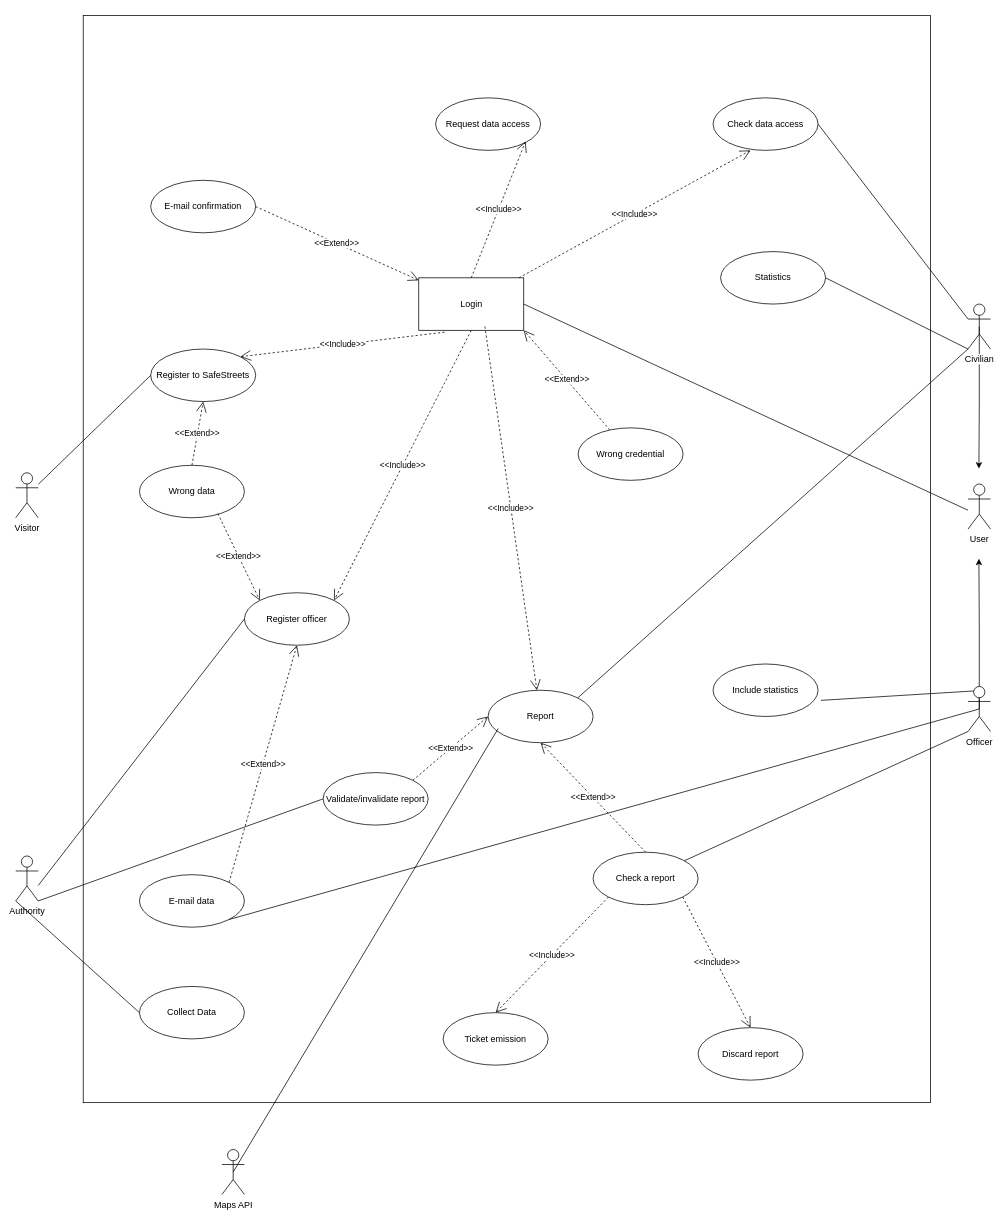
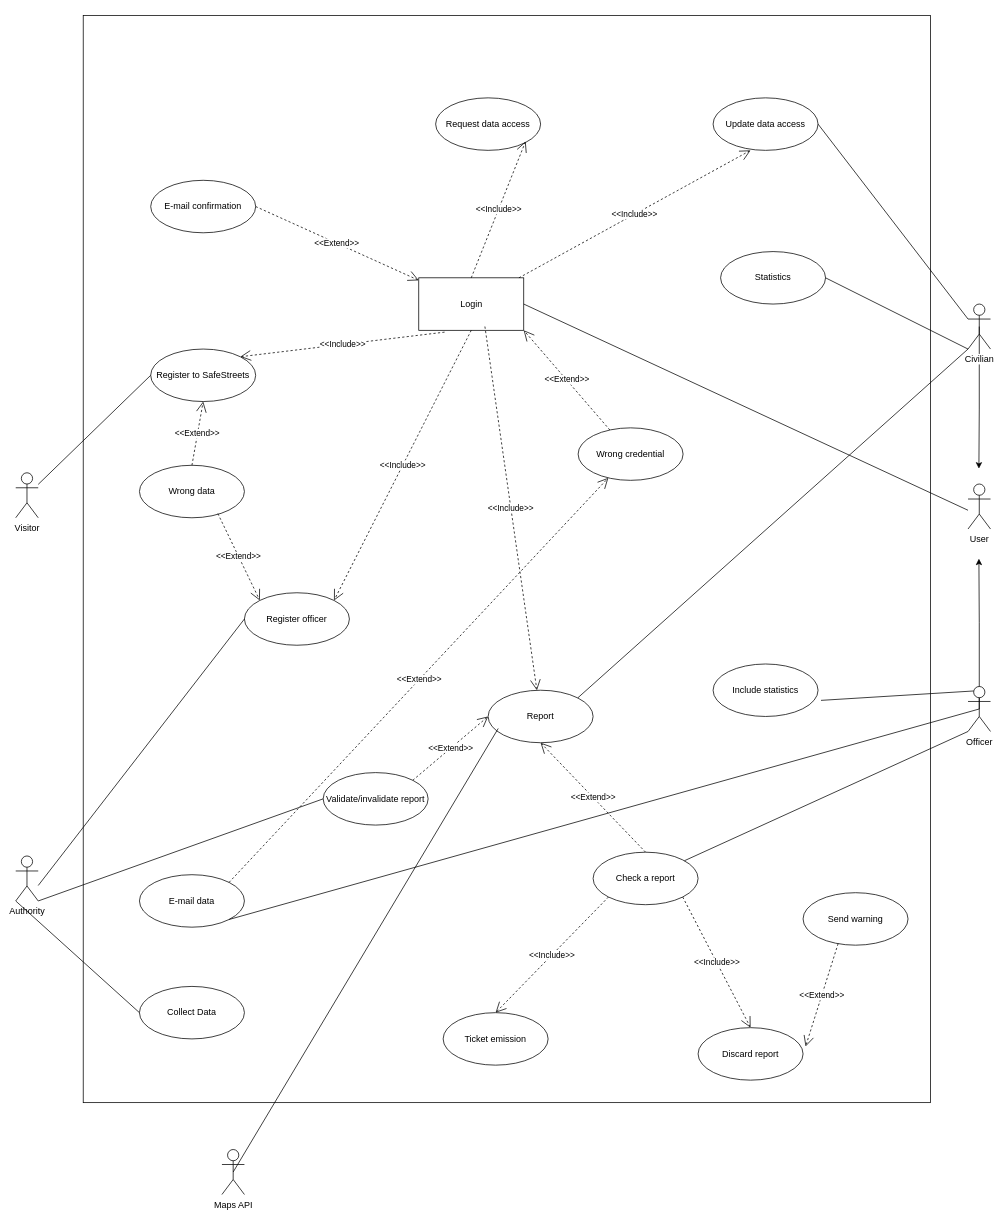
node "Check data access": label "Check data access" -> "Update data access"
edge "E-mail data" -> "Register officer": now "E-mail data" -> "Wrong credential"
node "Send warning": added
edge "Send warning" -> "Discard report": added, label "<<Extend>>"
